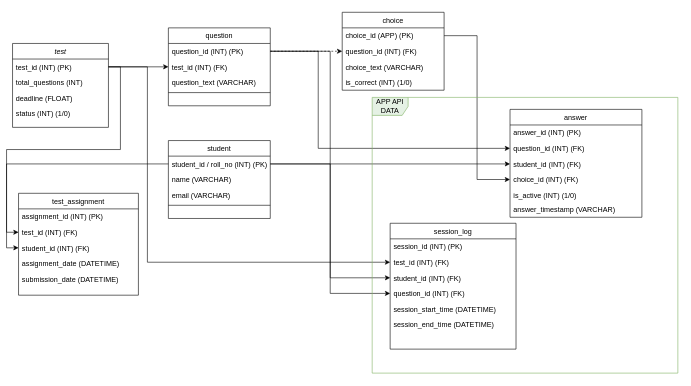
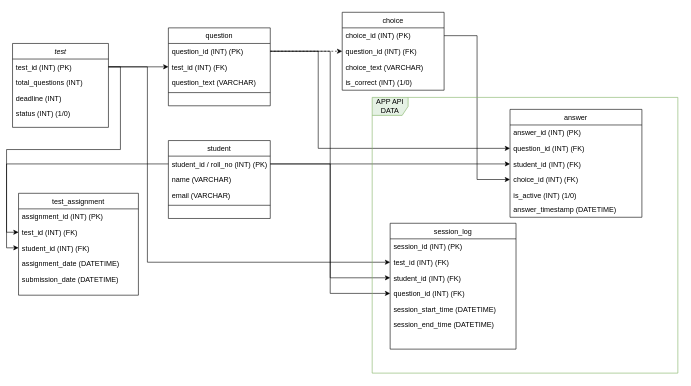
node "choice_id (APP) (PK)": label "choice_id (APP) (PK)" -> "choice_id (INT) (PK)"
node "deadline (FLOAT)": label "deadline (FLOAT)" -> "deadline (INT)"
node "answer_timestamp (VARCHAR)": label "answer_timestamp (VARCHAR)" -> "answer_timestamp (DATETIME)"
